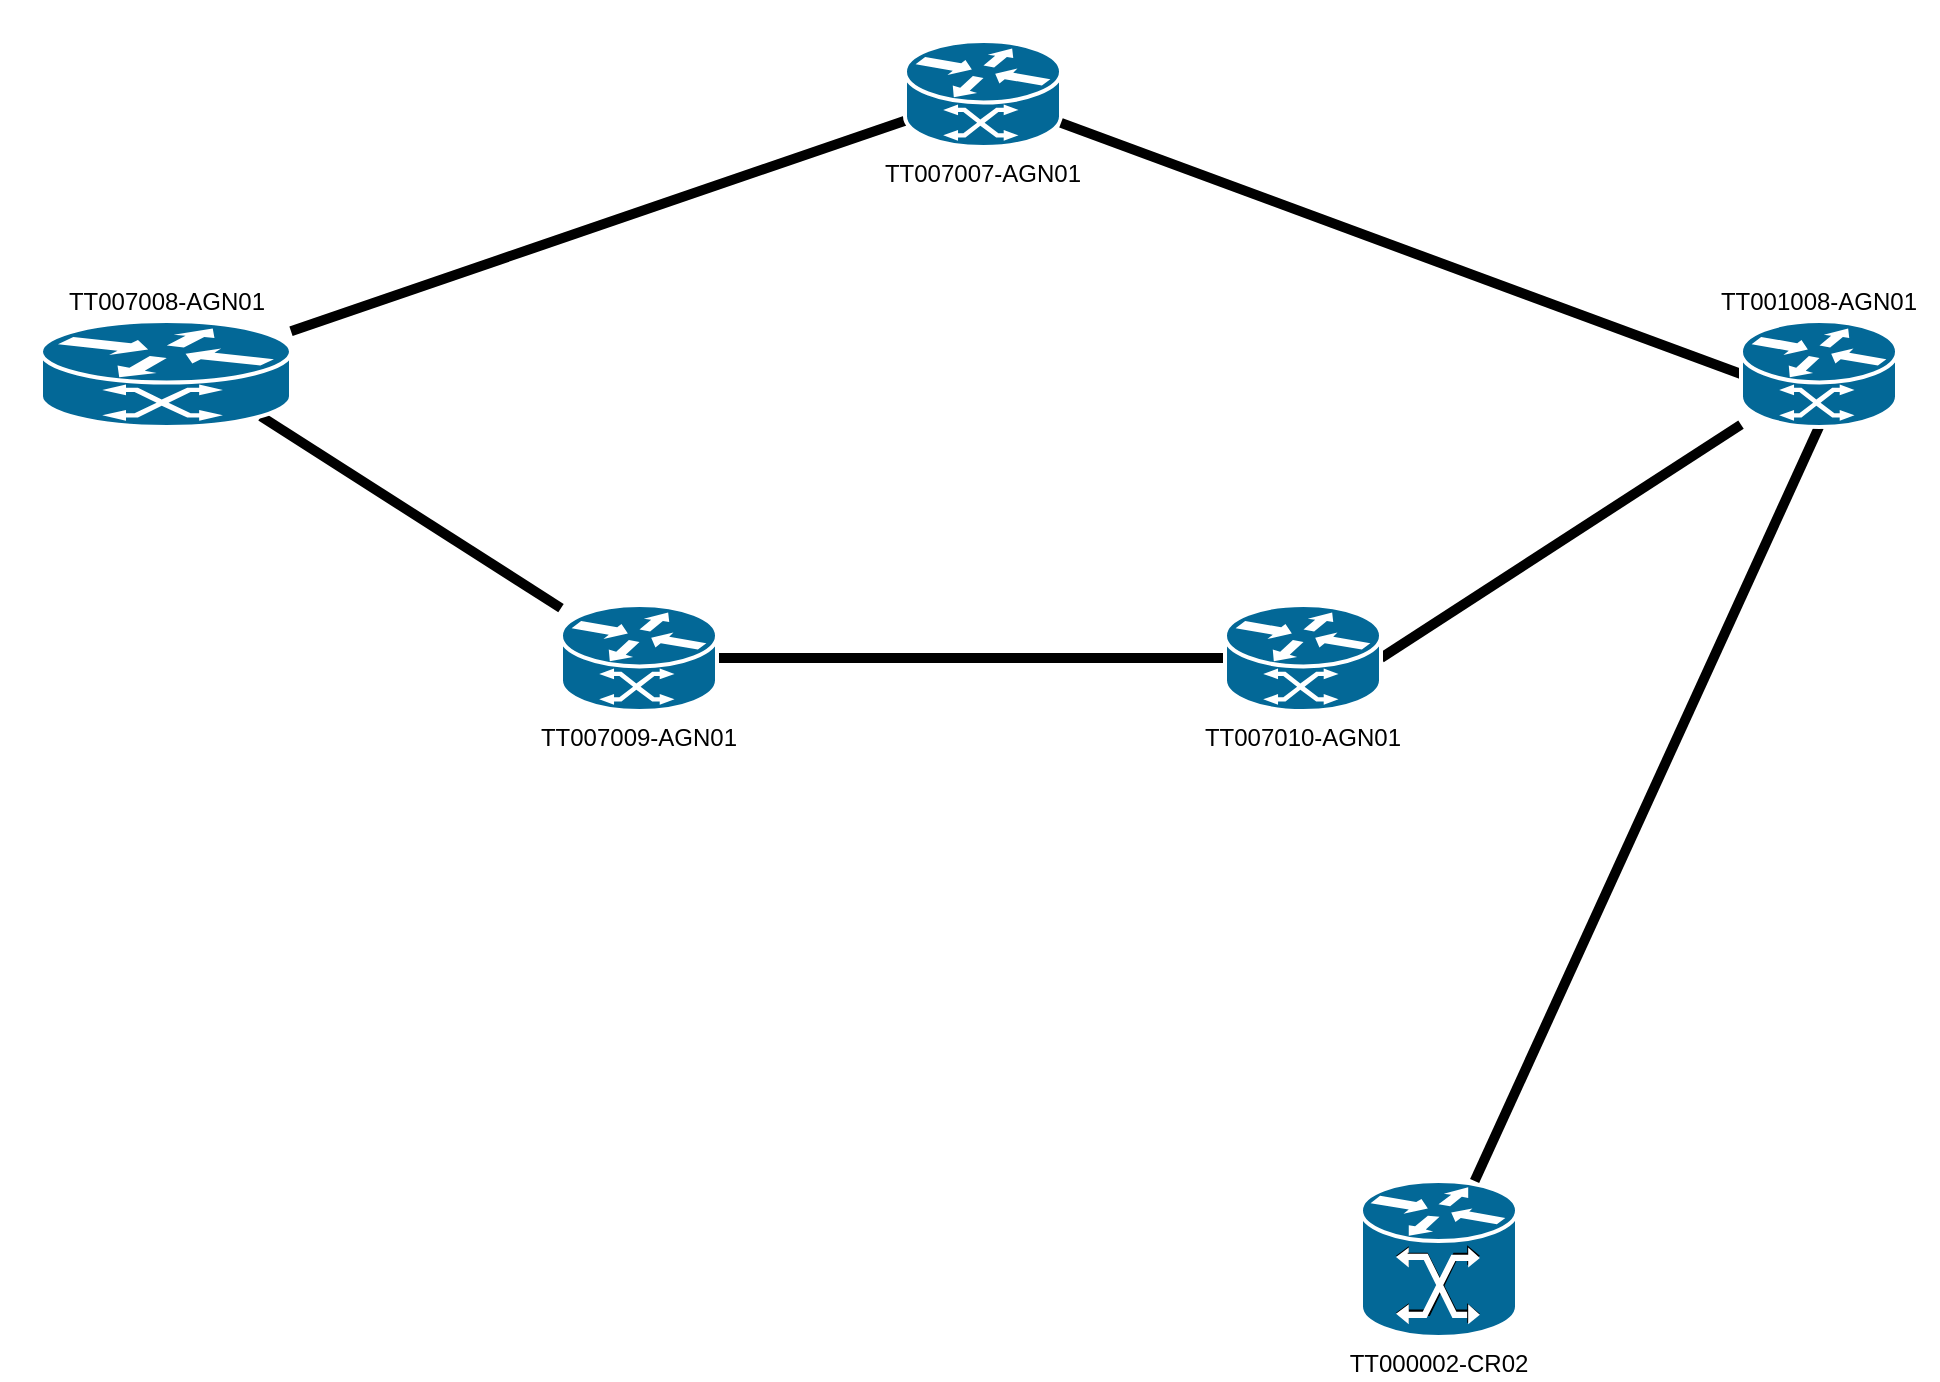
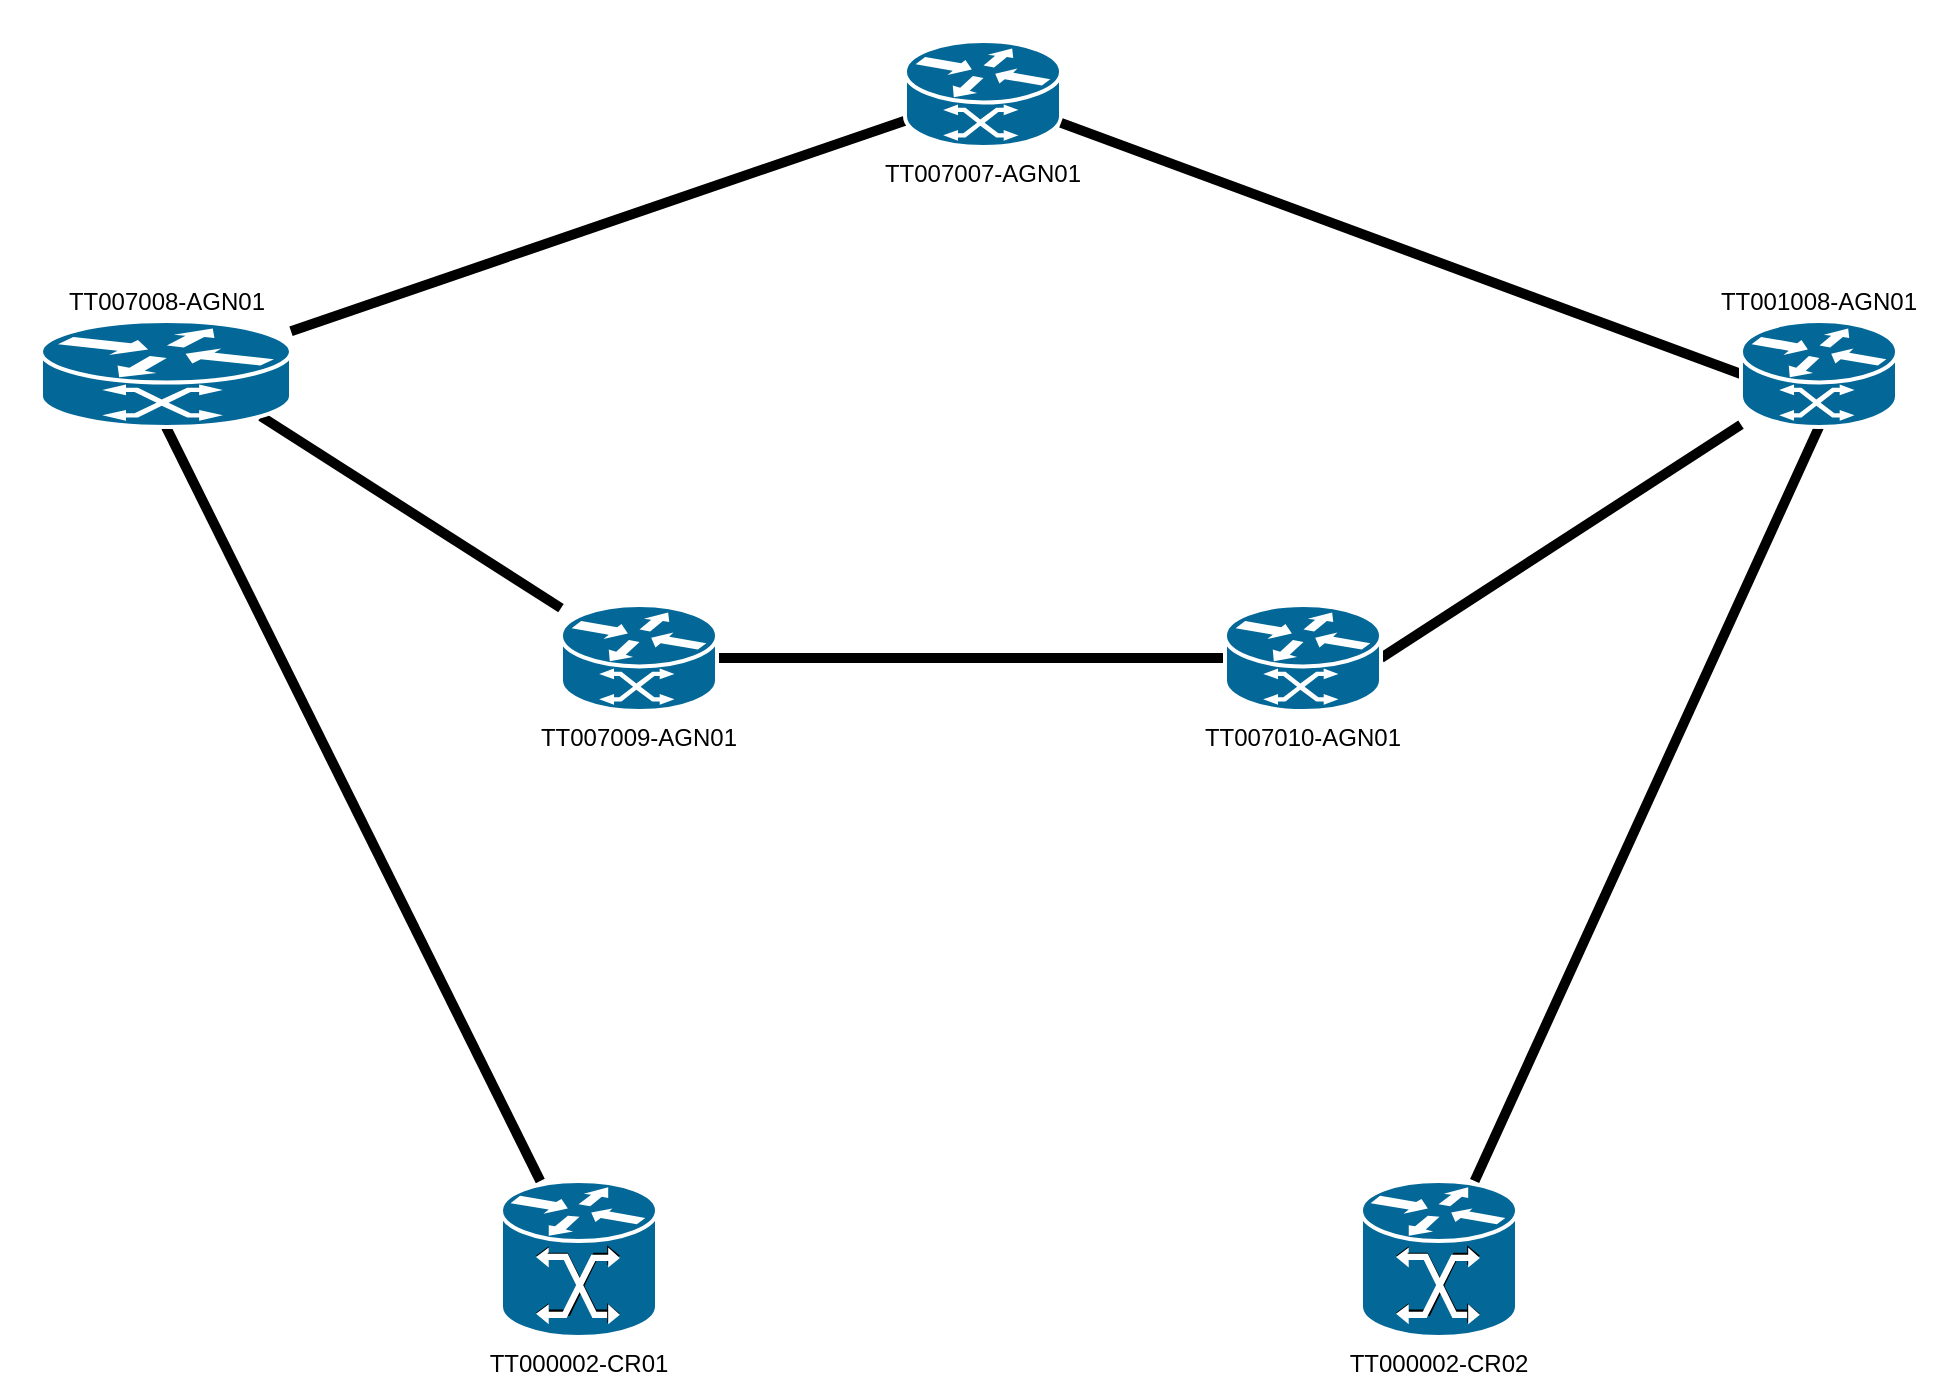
edge "TT007008-AGN01" -- "TT000002-CR01": added
node "TT000002-CR01": added
